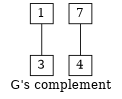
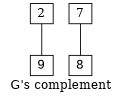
node "1": label "1" -> "2"
node "3": label "3" -> "9"
node "4": label "4" -> "8"
